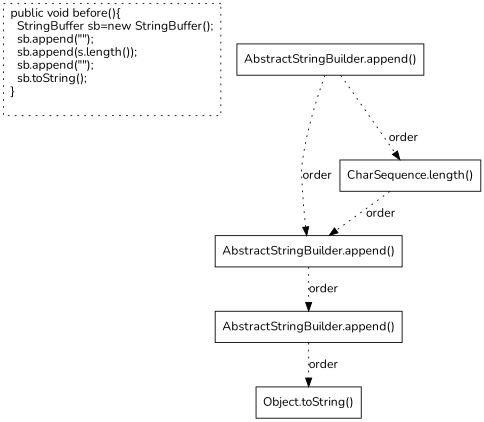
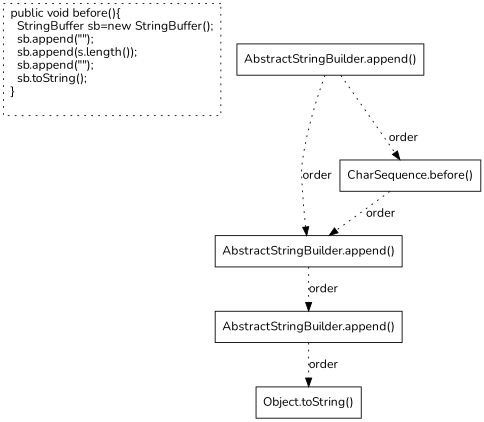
node "CharSequence.length()": label "CharSequence.length()" -> "CharSequence.before()"
